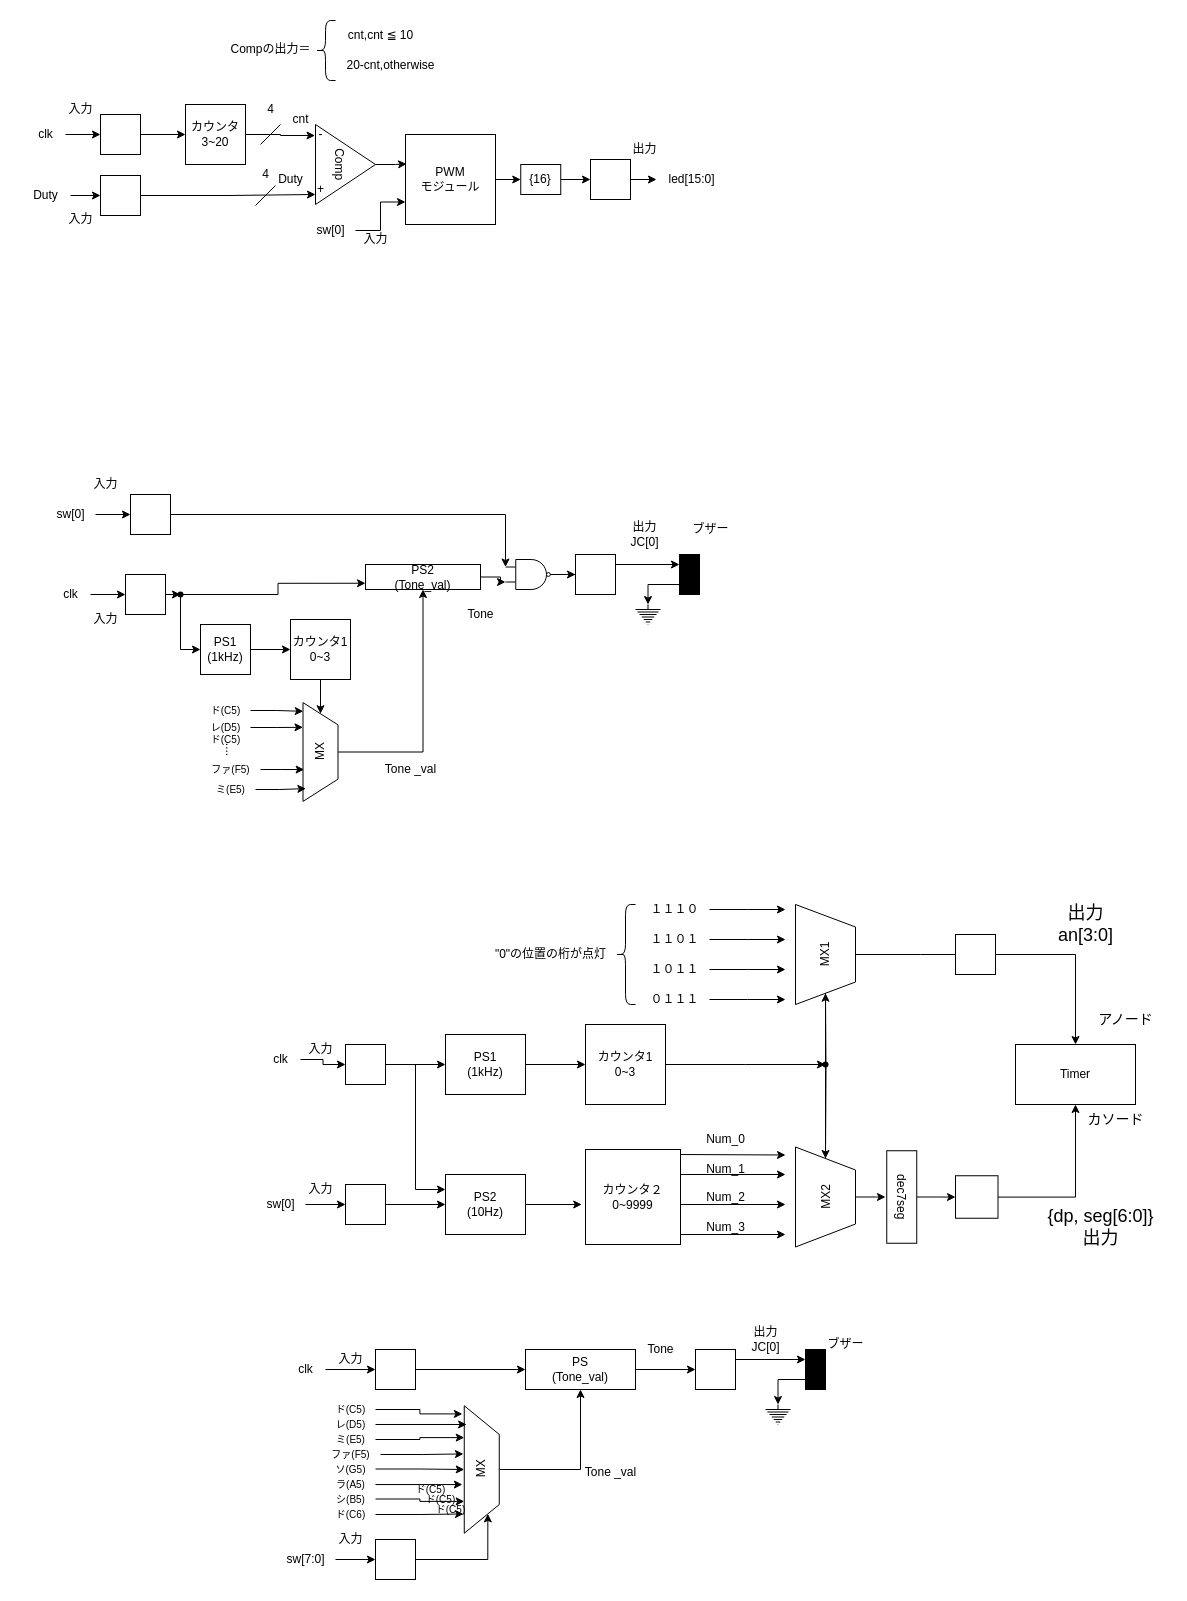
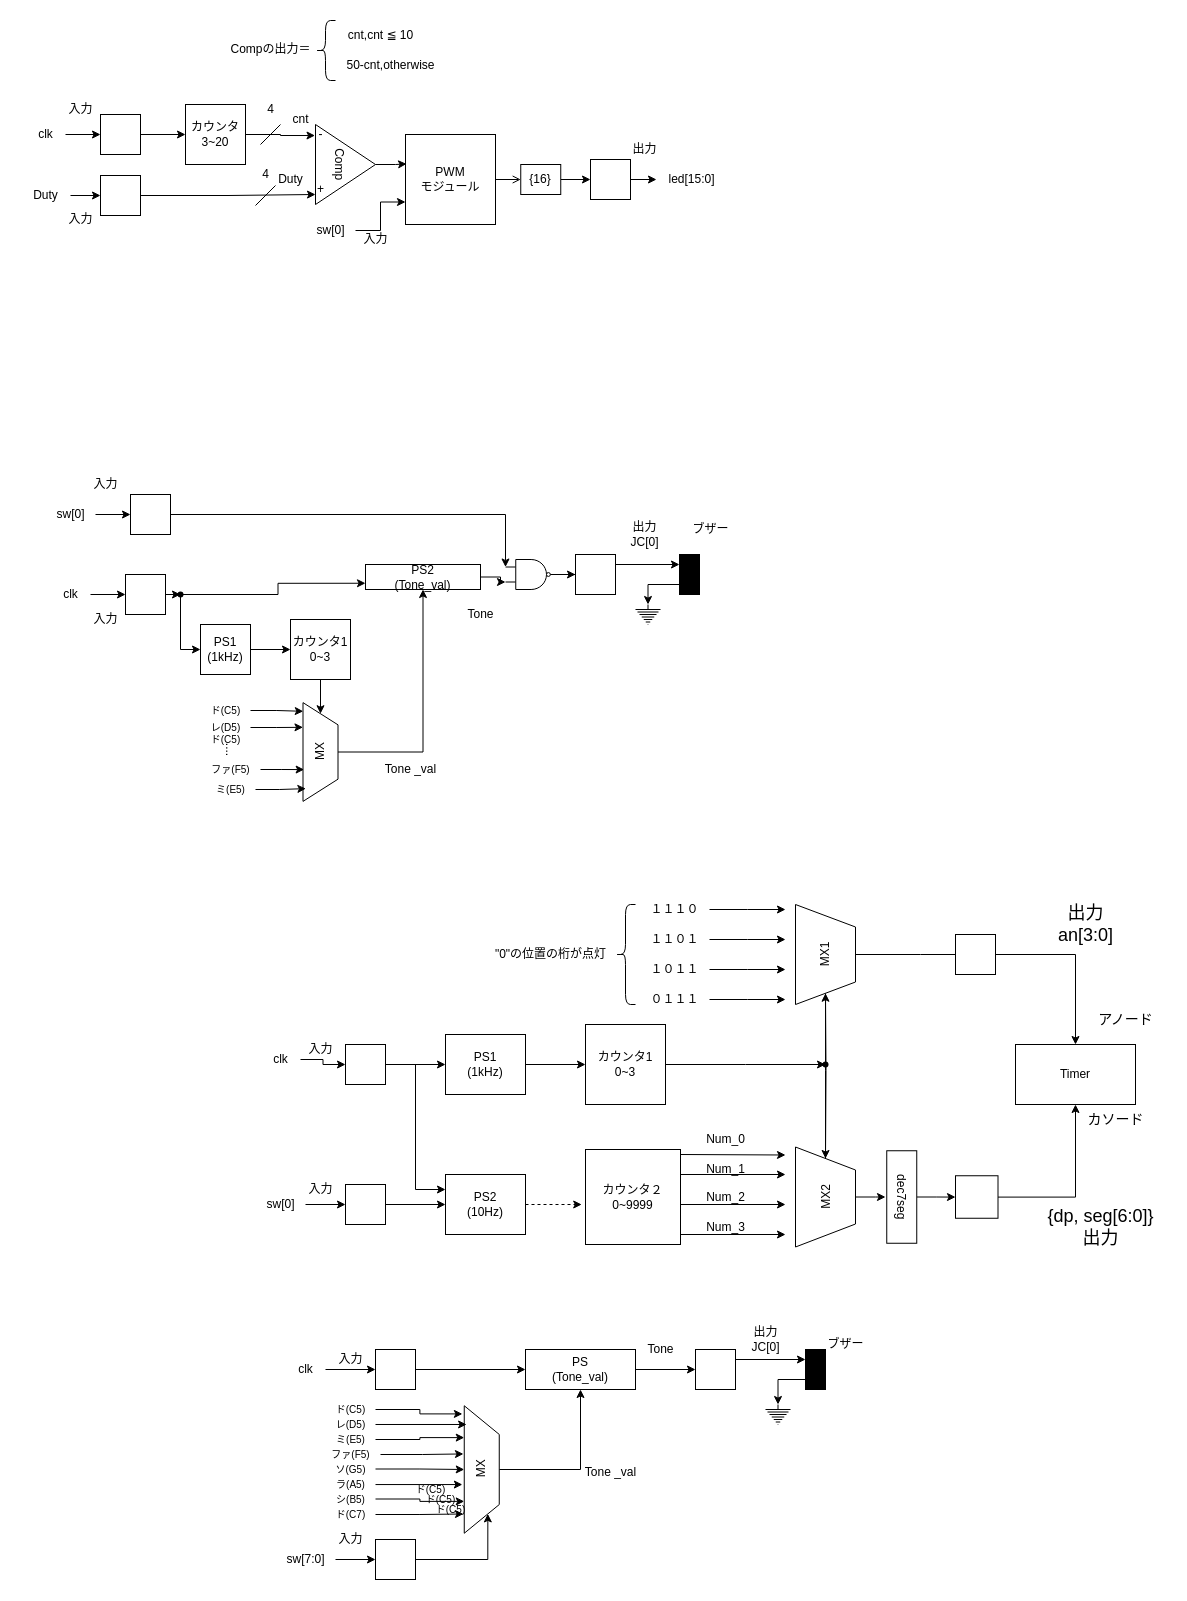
node "20-cnt,otherwise": label "20-cnt,otherwise" -> "50-cnt,otherwise"
edge "PWM モジュール" -> "{16}": arrowhead classic -> open
edge "PS2 (10Hz)" -> "カウンタ２ 0~9999": style solid -> dashed
node "ド(C6)": label "ド(C6)" -> "ド(C7)"
